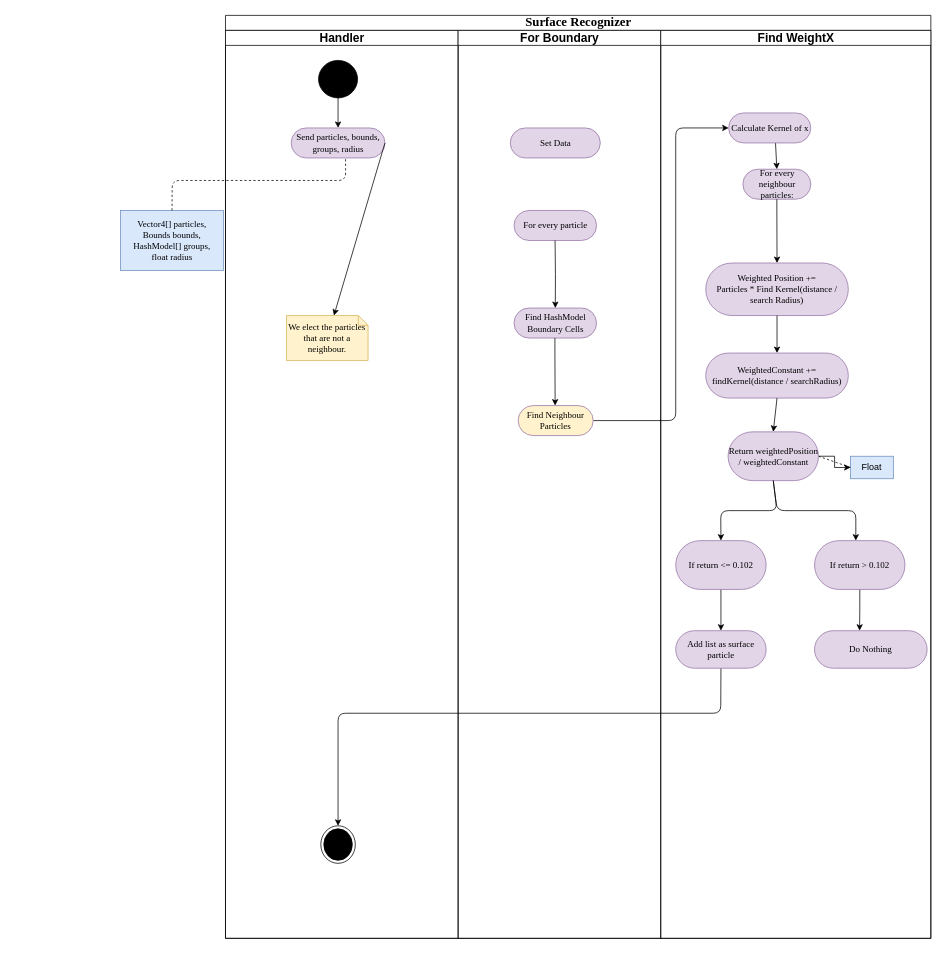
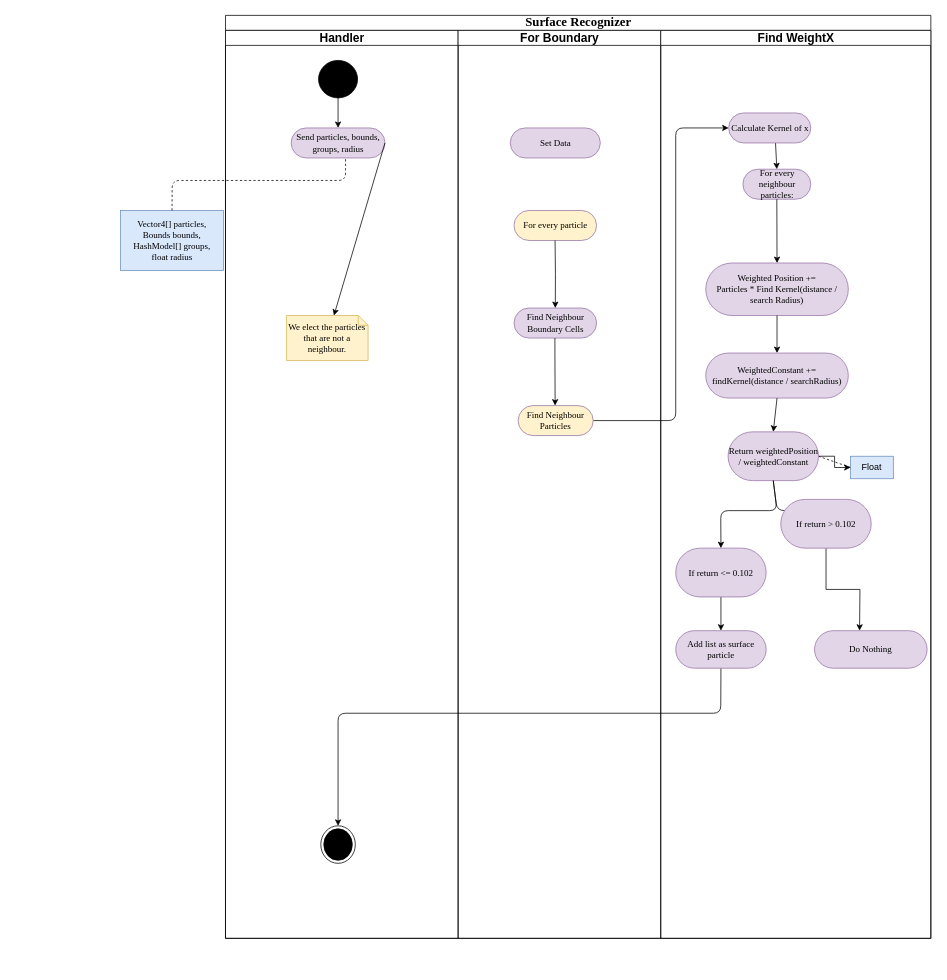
node "For every particle": fillcolor #e1d5e7 -> #fff2cc
node "Find HashModel Boundary Cells": label "Find HashModel Boundary Cells" -> "Find Neighbour Boundary Cells"
node "If return <= 0.102": moved (721, 565) -> (721, 572)
node "If return > 0.102": moved (859, 565) -> (826, 524)
